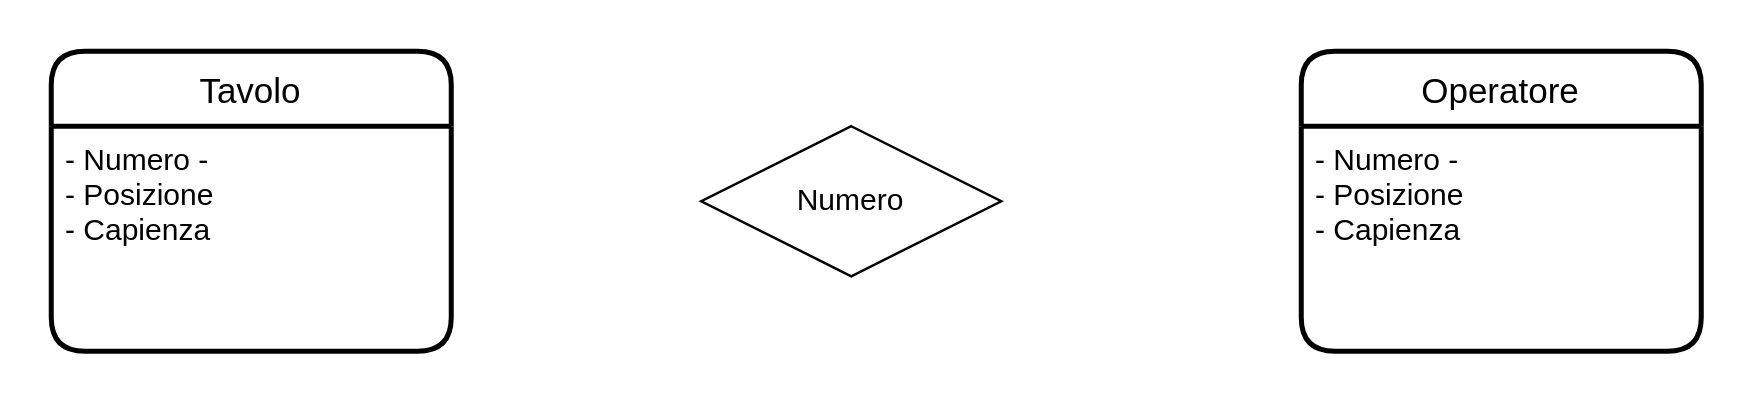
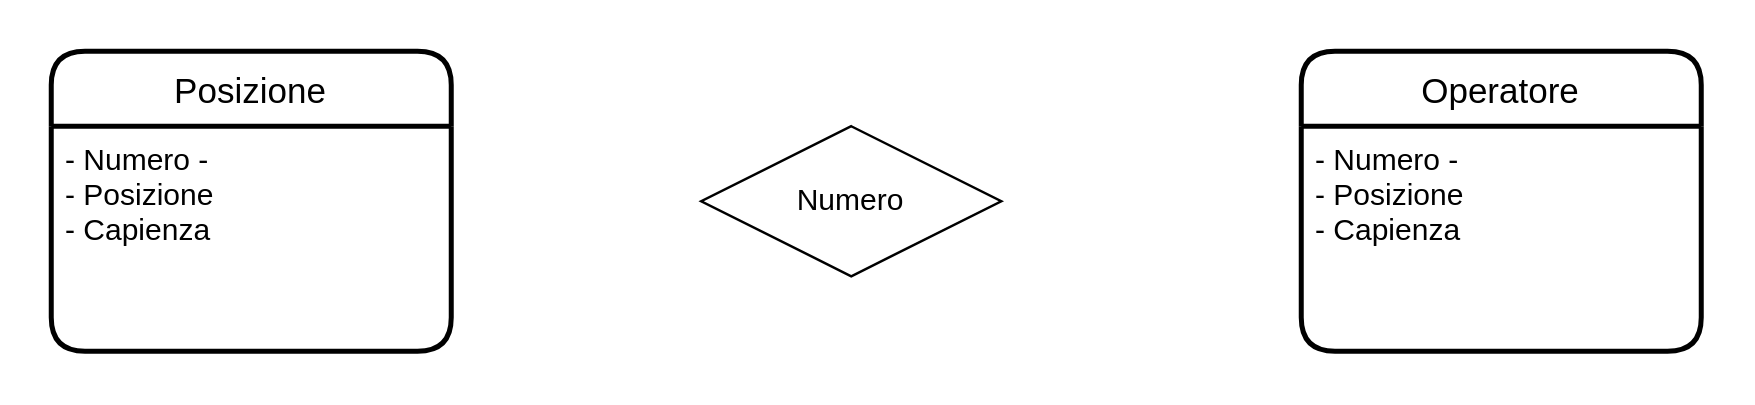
node "Tavolo": label "Tavolo" -> "Posizione"
